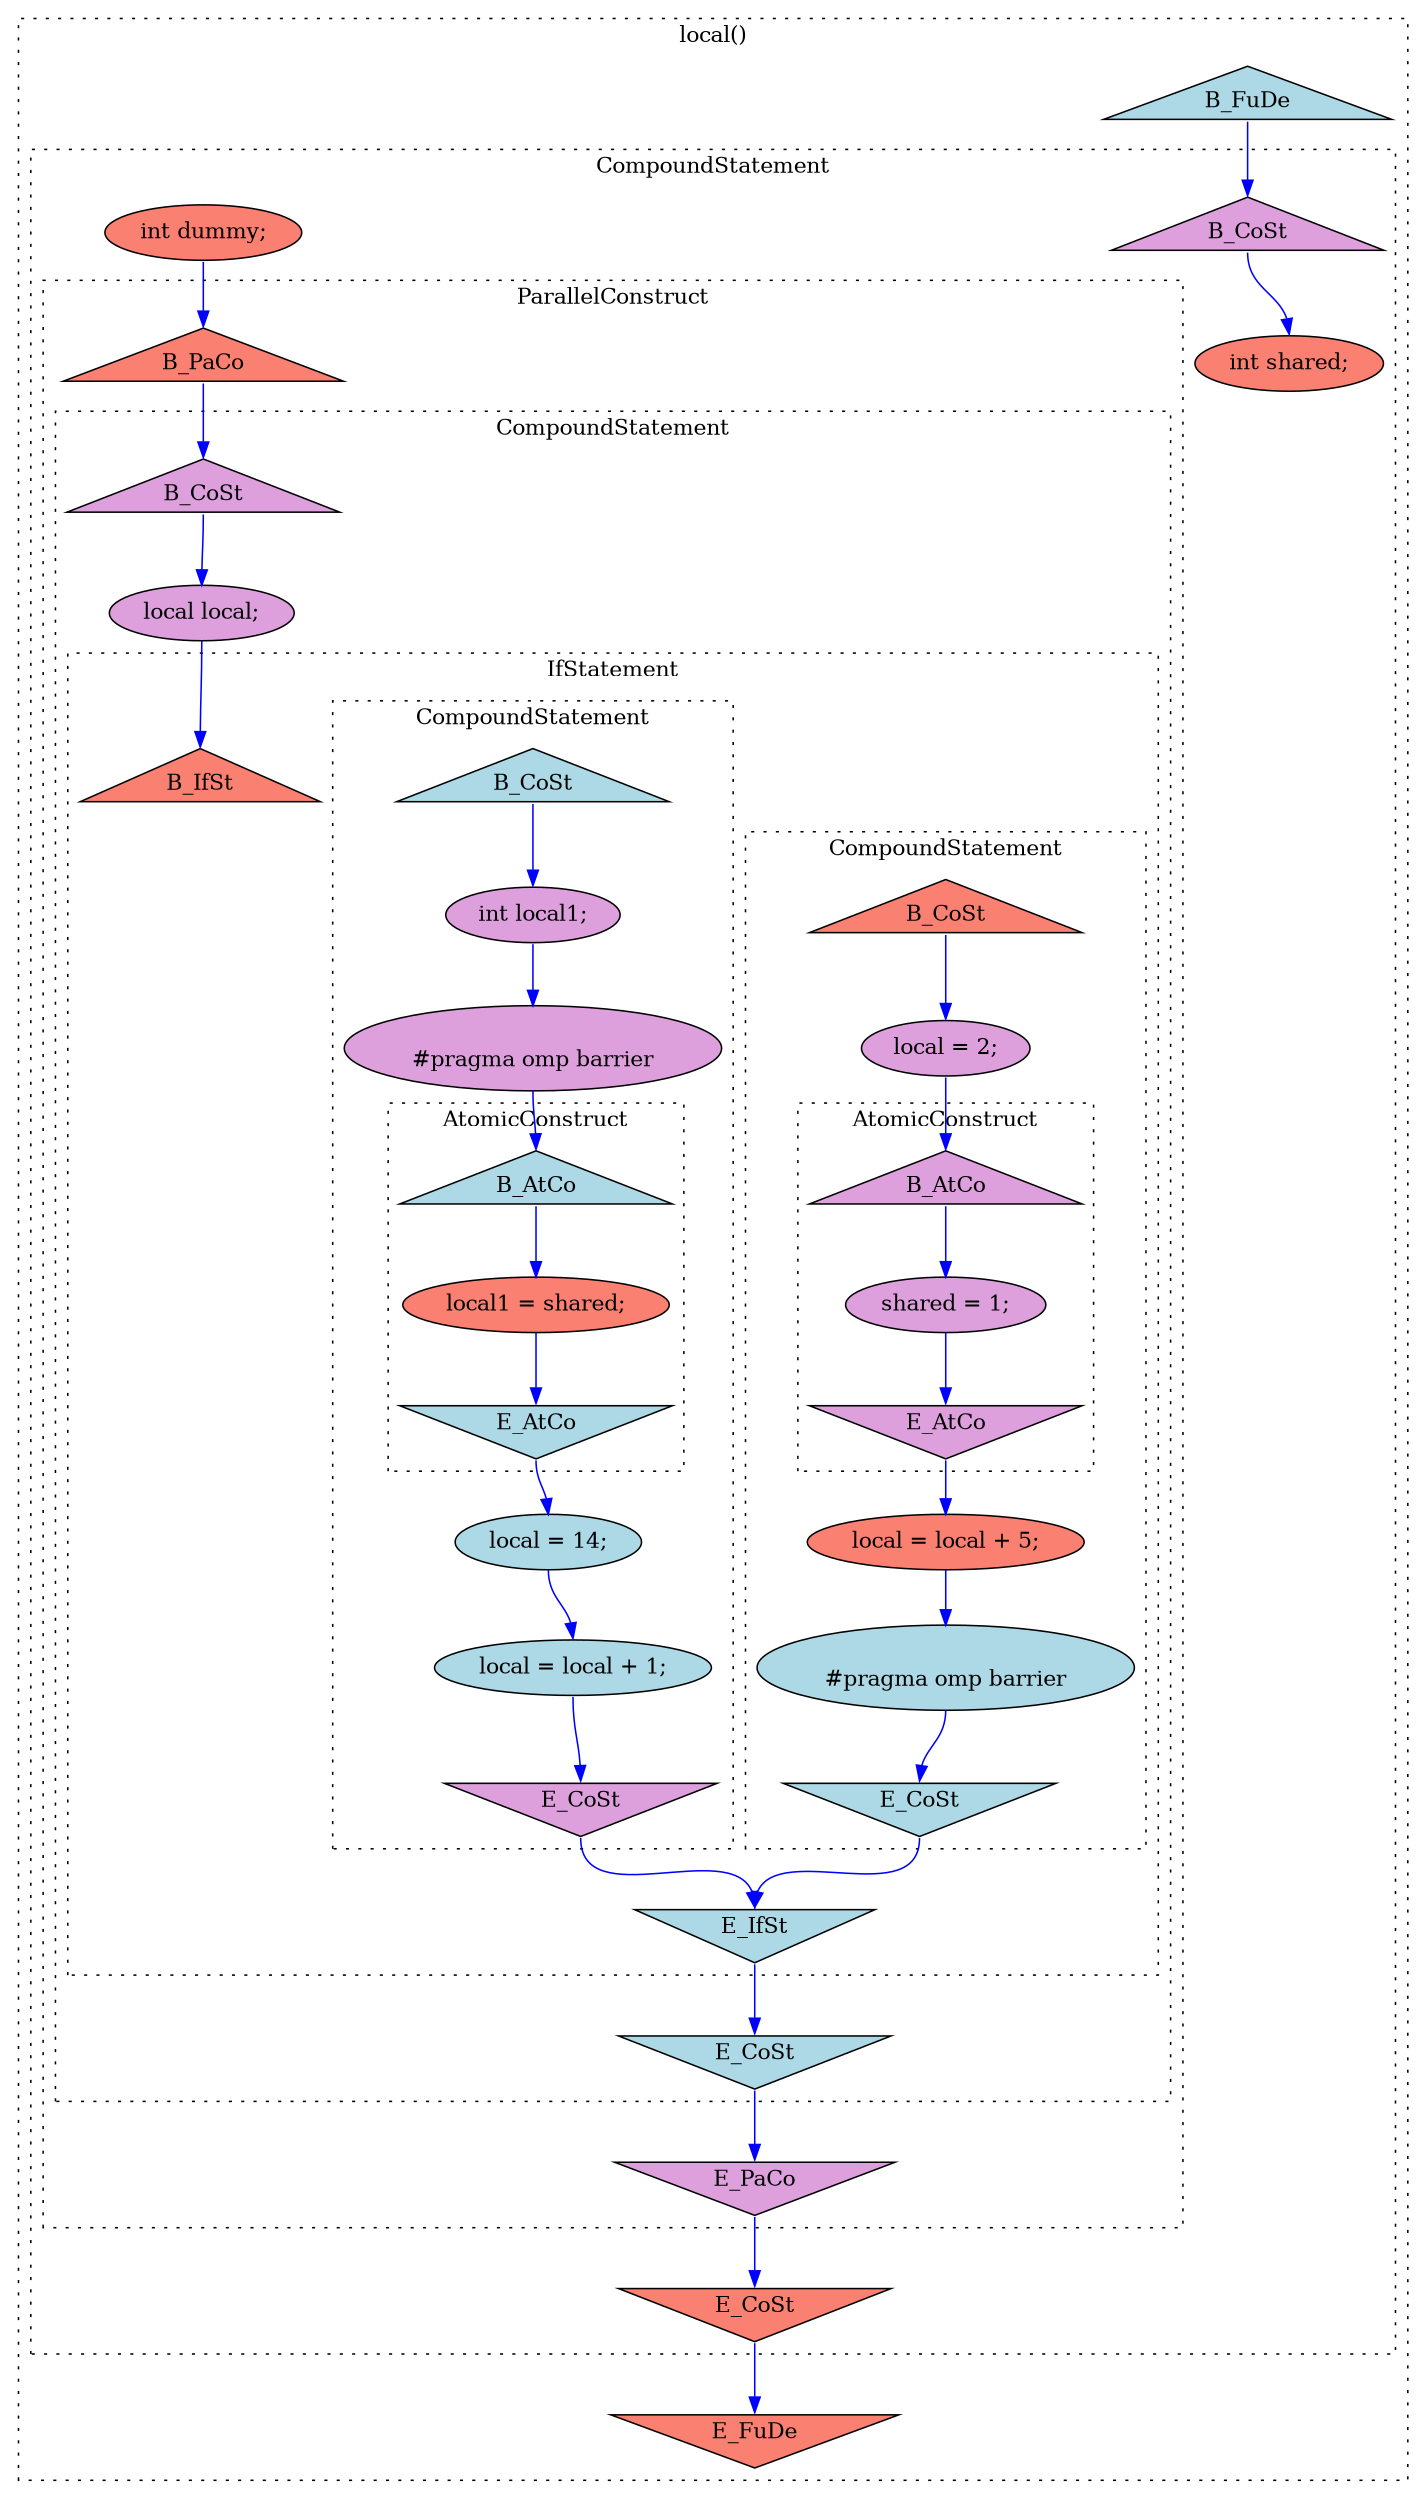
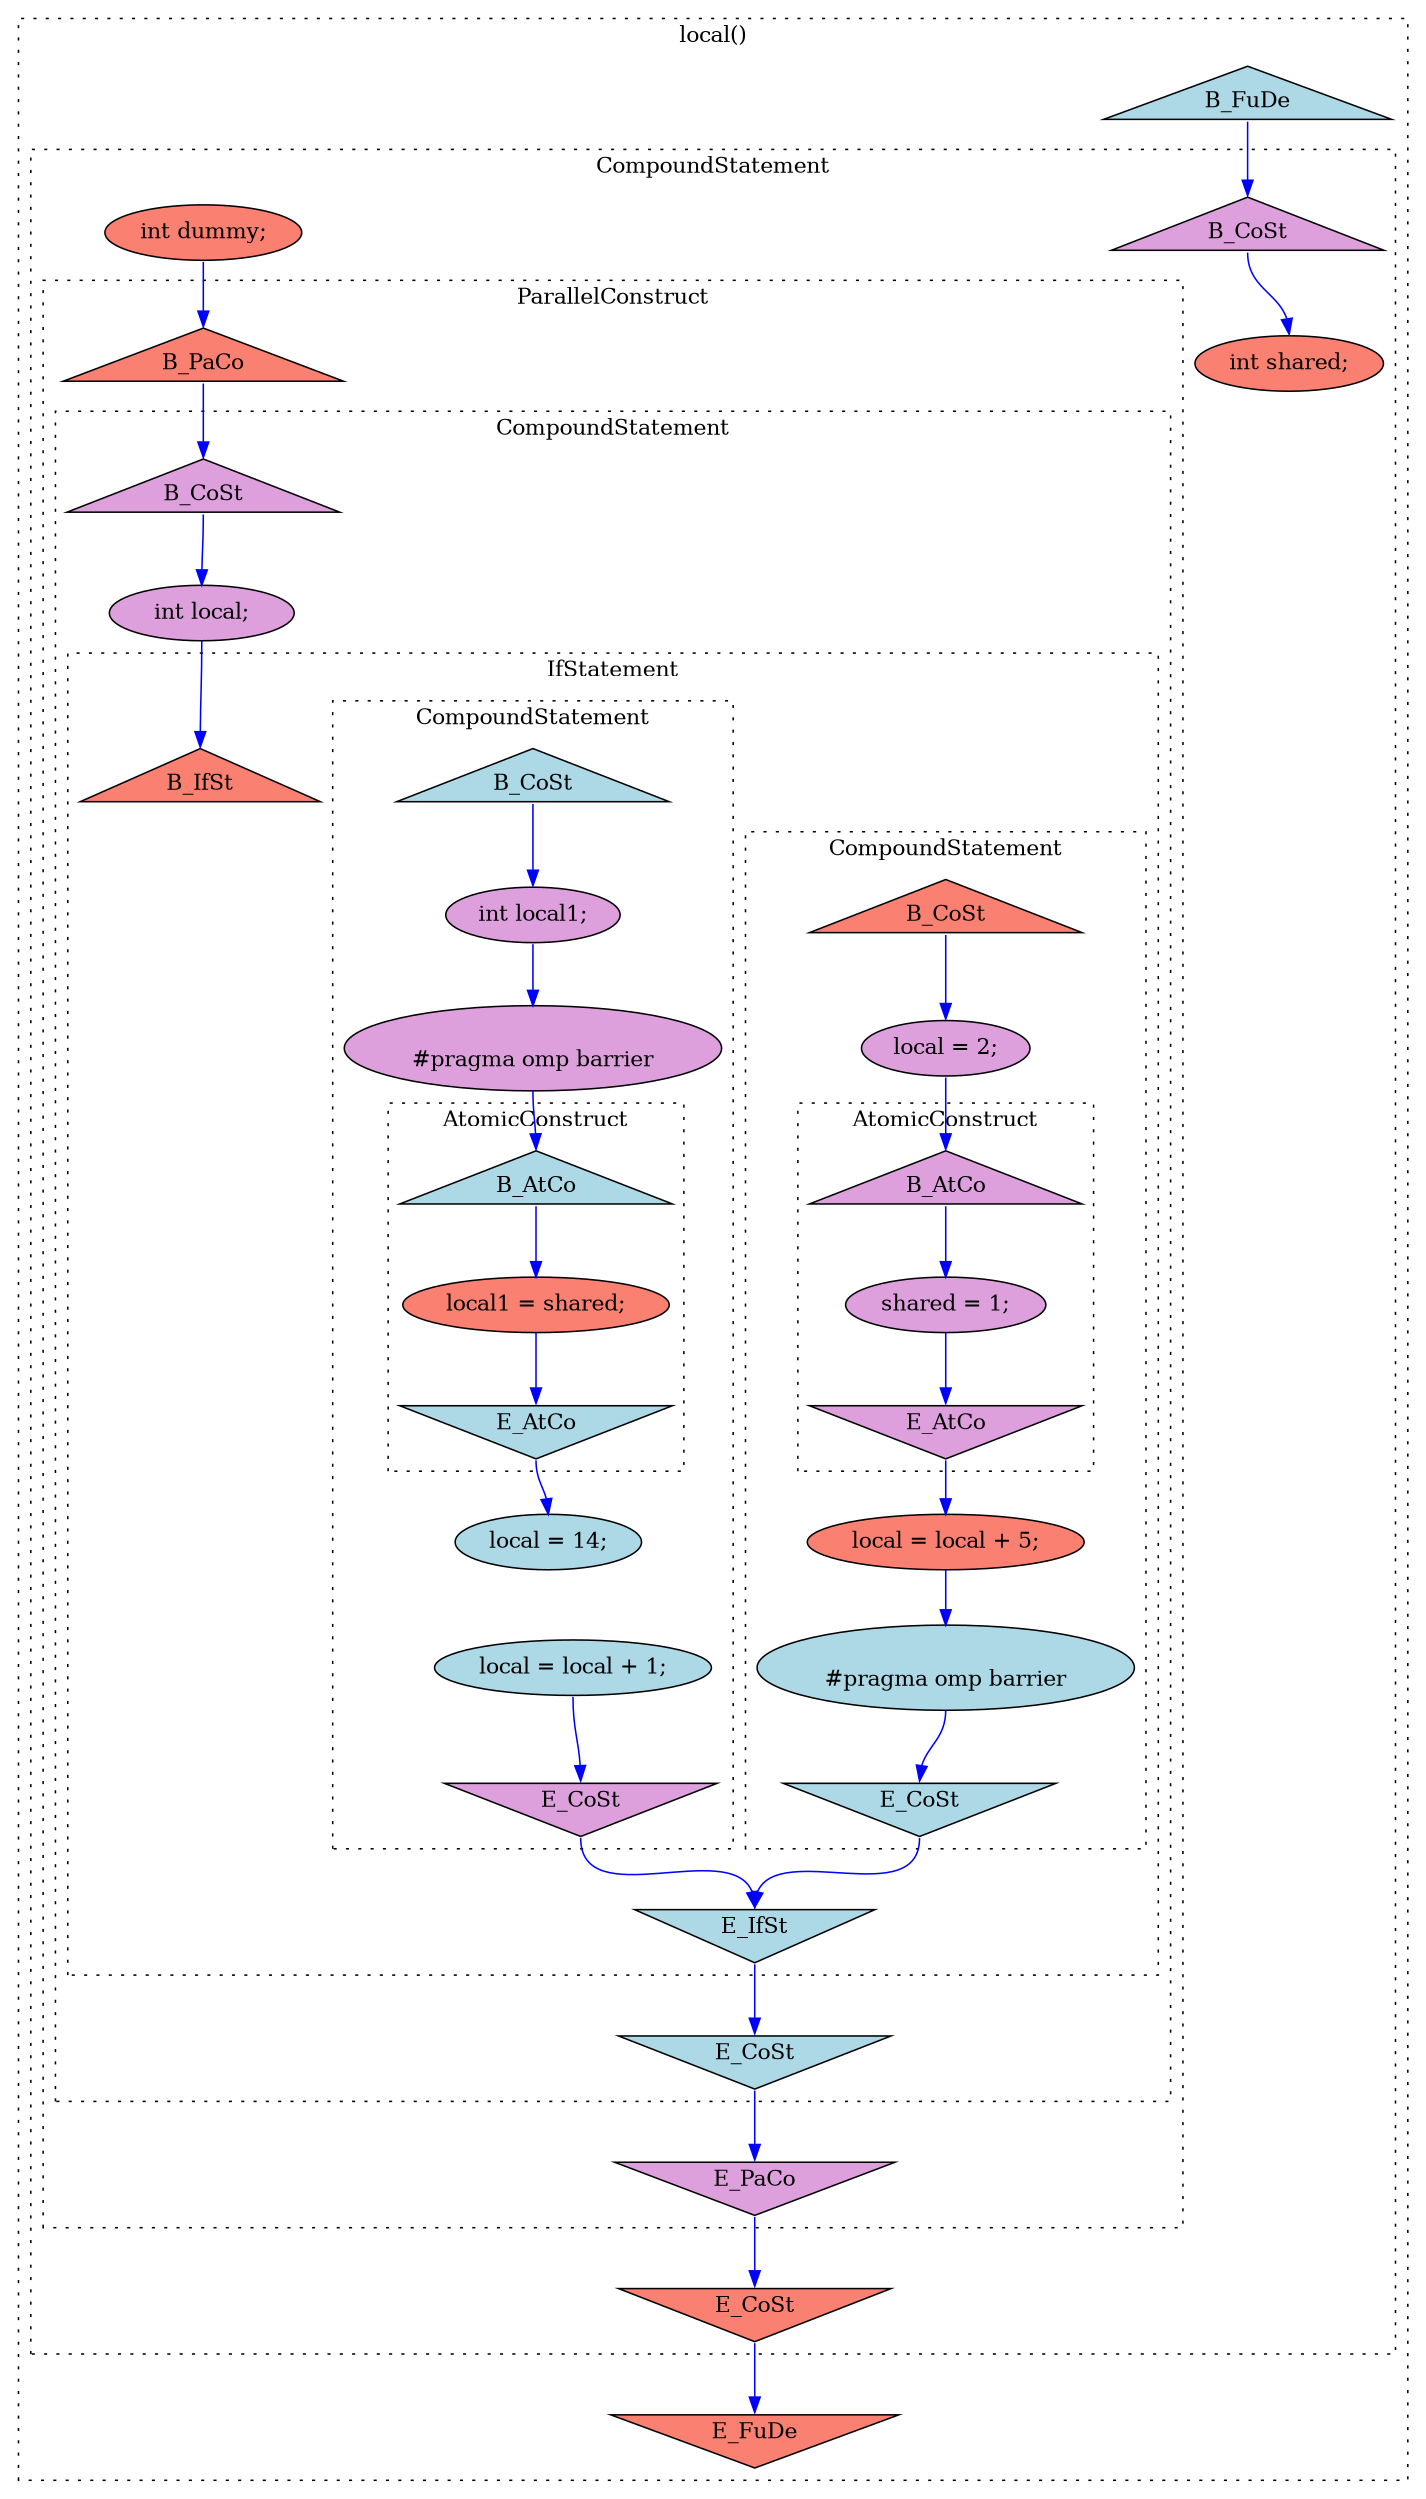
node "local local;": label "local local;" -> "int local;"
edge "local = 14;" -> "local = local + 1;": removed
